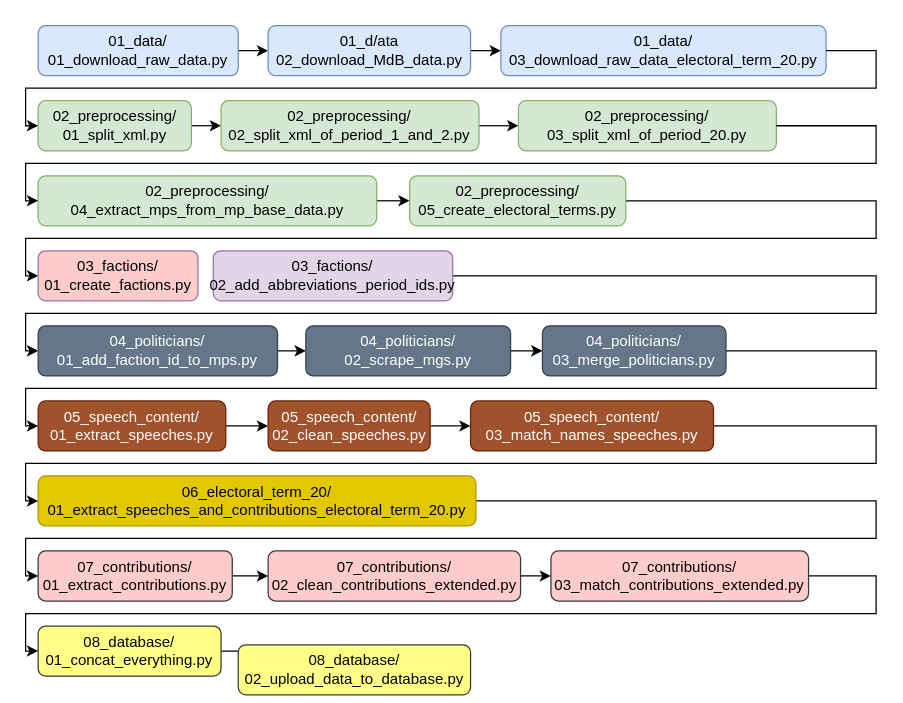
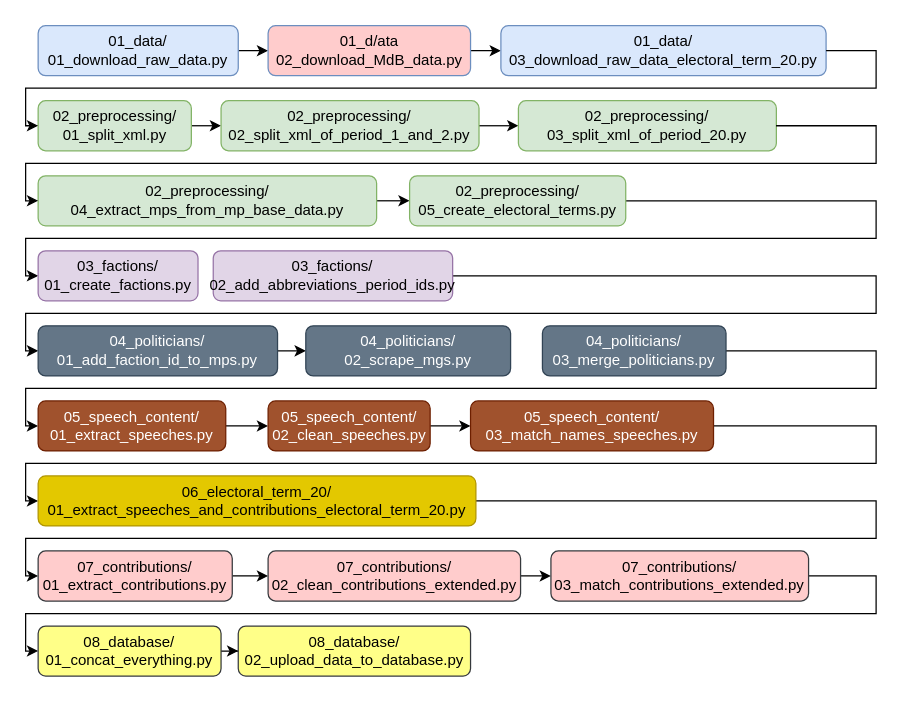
node "01_d/ata 02_download_MdB_data.py": fillcolor #dae8fc -> #ffcccc
node "03_factions/ 01_create_factions.py": fillcolor #ffcccc -> #e1d5e7
edge "04_politicians/ 02_scrape_mgs.py" -> "04_politicians/ 03_merge_politicians.py": removed
node "08_database/ 02_upload_data_to_database.py": moved (354, 669) -> (354, 651)
